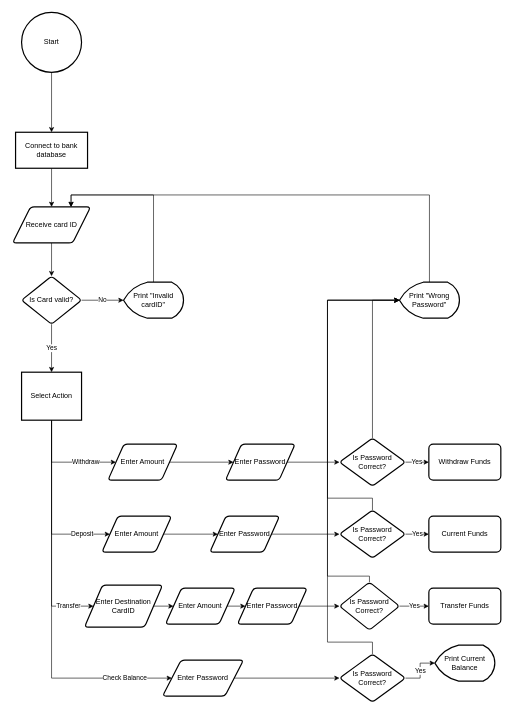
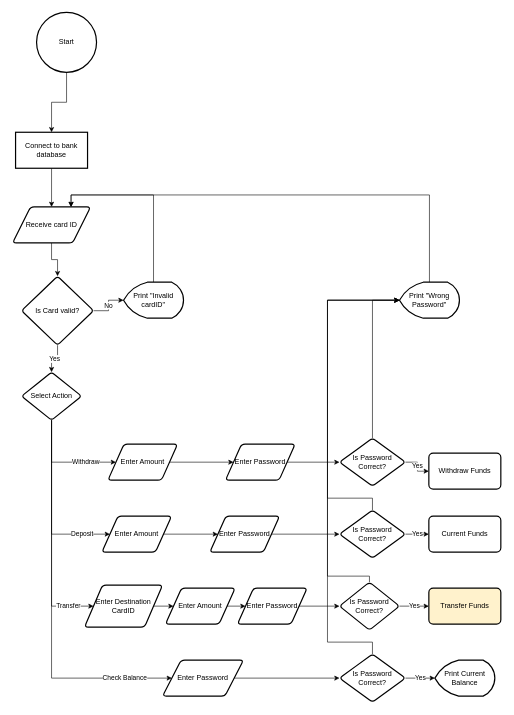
node "Start": moved (51, 42) -> (66, 42)
node "Is Card valid?": size 60x48 -> 72x69
node "Select Action": shape rectangle -> diamond
node "Withdraw Funds": moved (465, 462) -> (465, 471)
node "Transfer Funds": fillcolor #ffffff -> #fff2cc
node "Print Current Balance": moved (465, 663) -> (465, 678)
